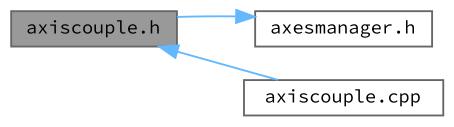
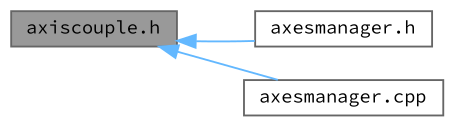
edge "axiscouple.h" -> "axesmanager.h": reversed
node "axiscouple.cpp": label "axiscouple.cpp" -> "axesmanager.cpp"
